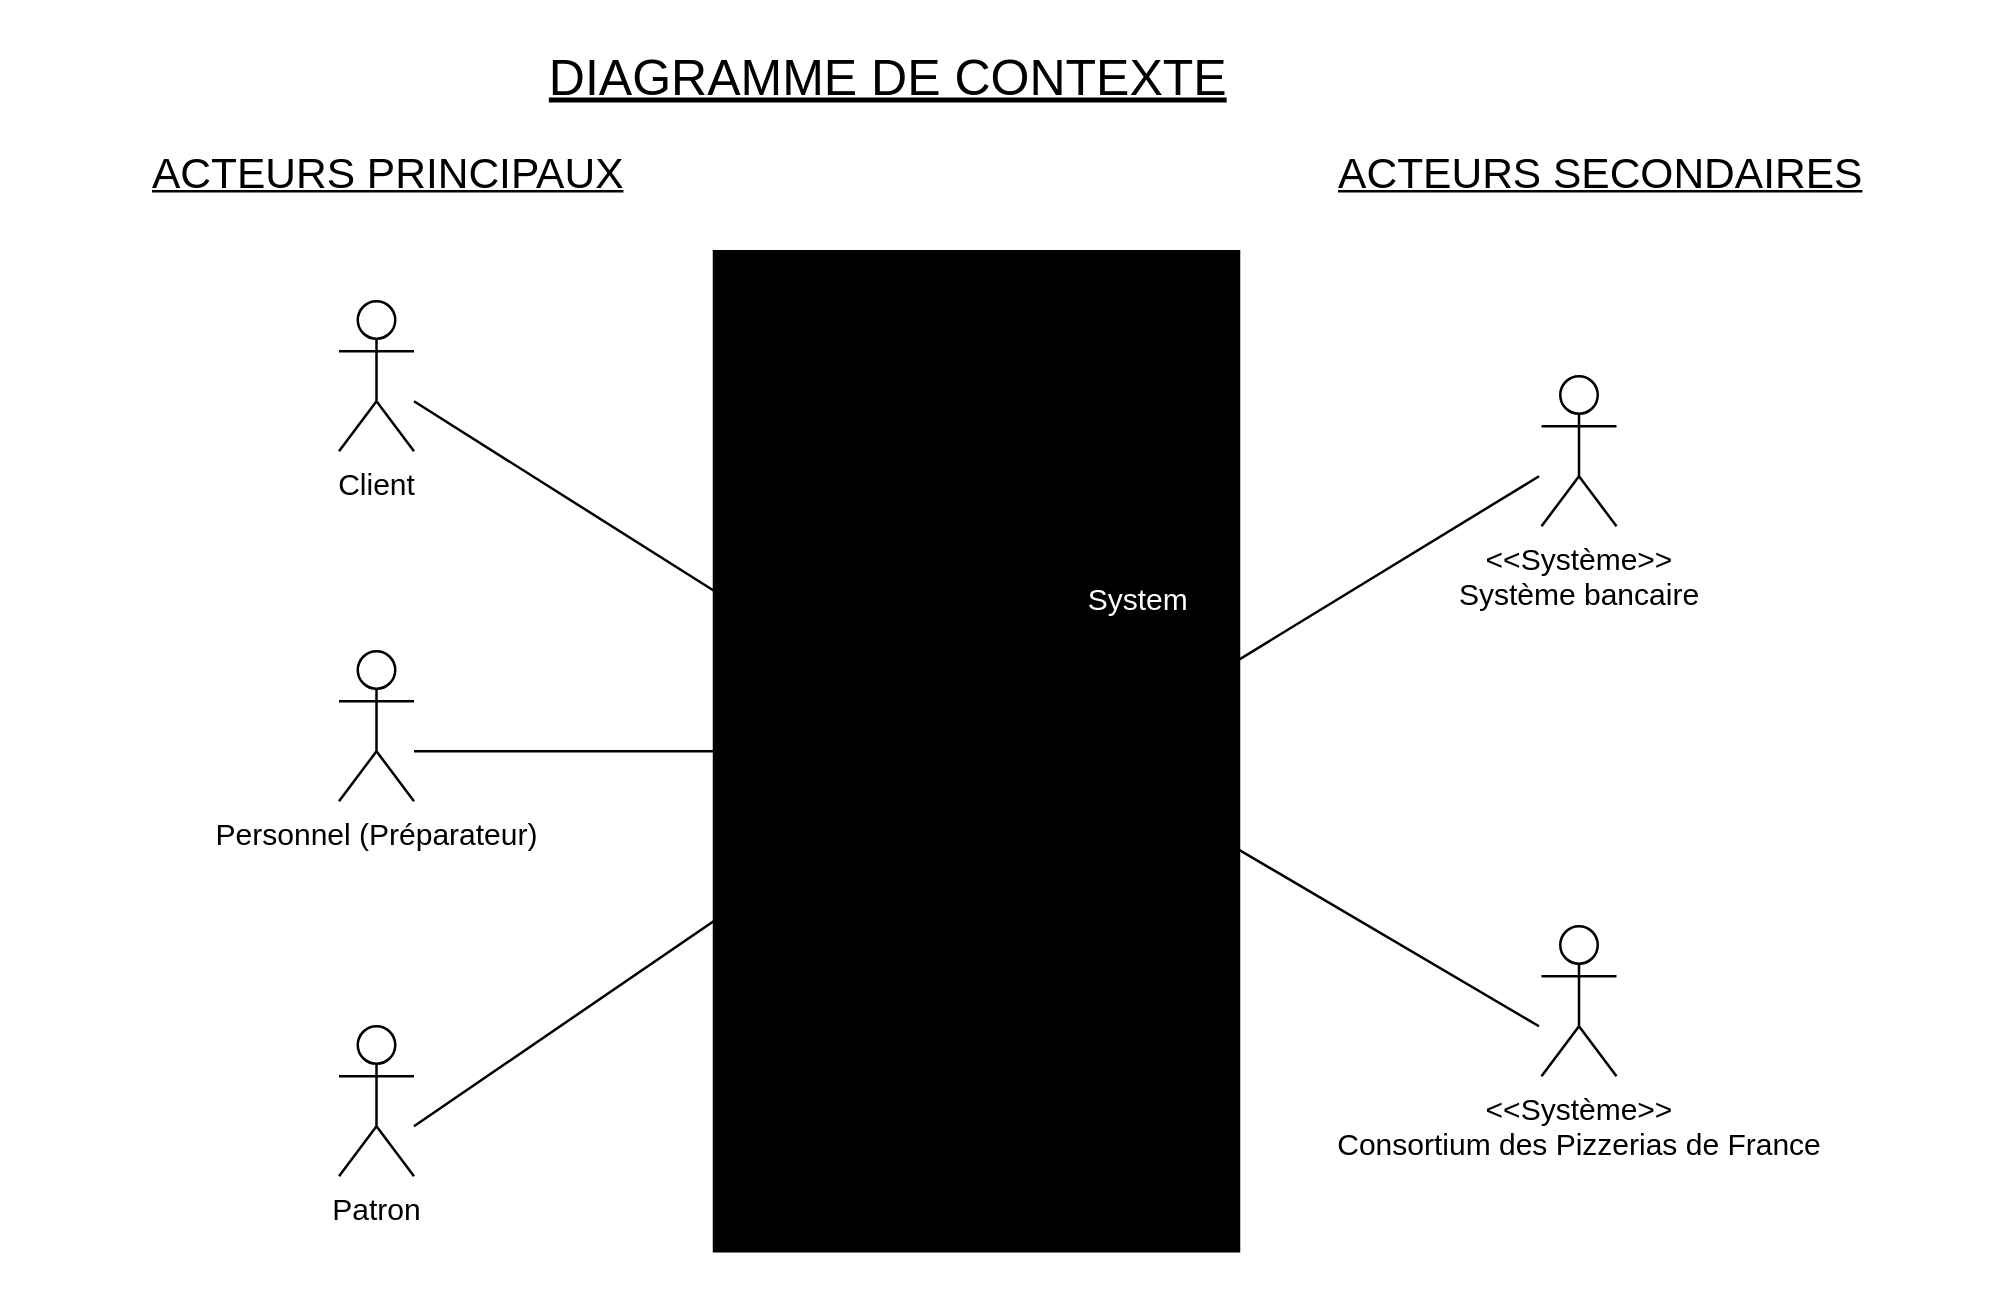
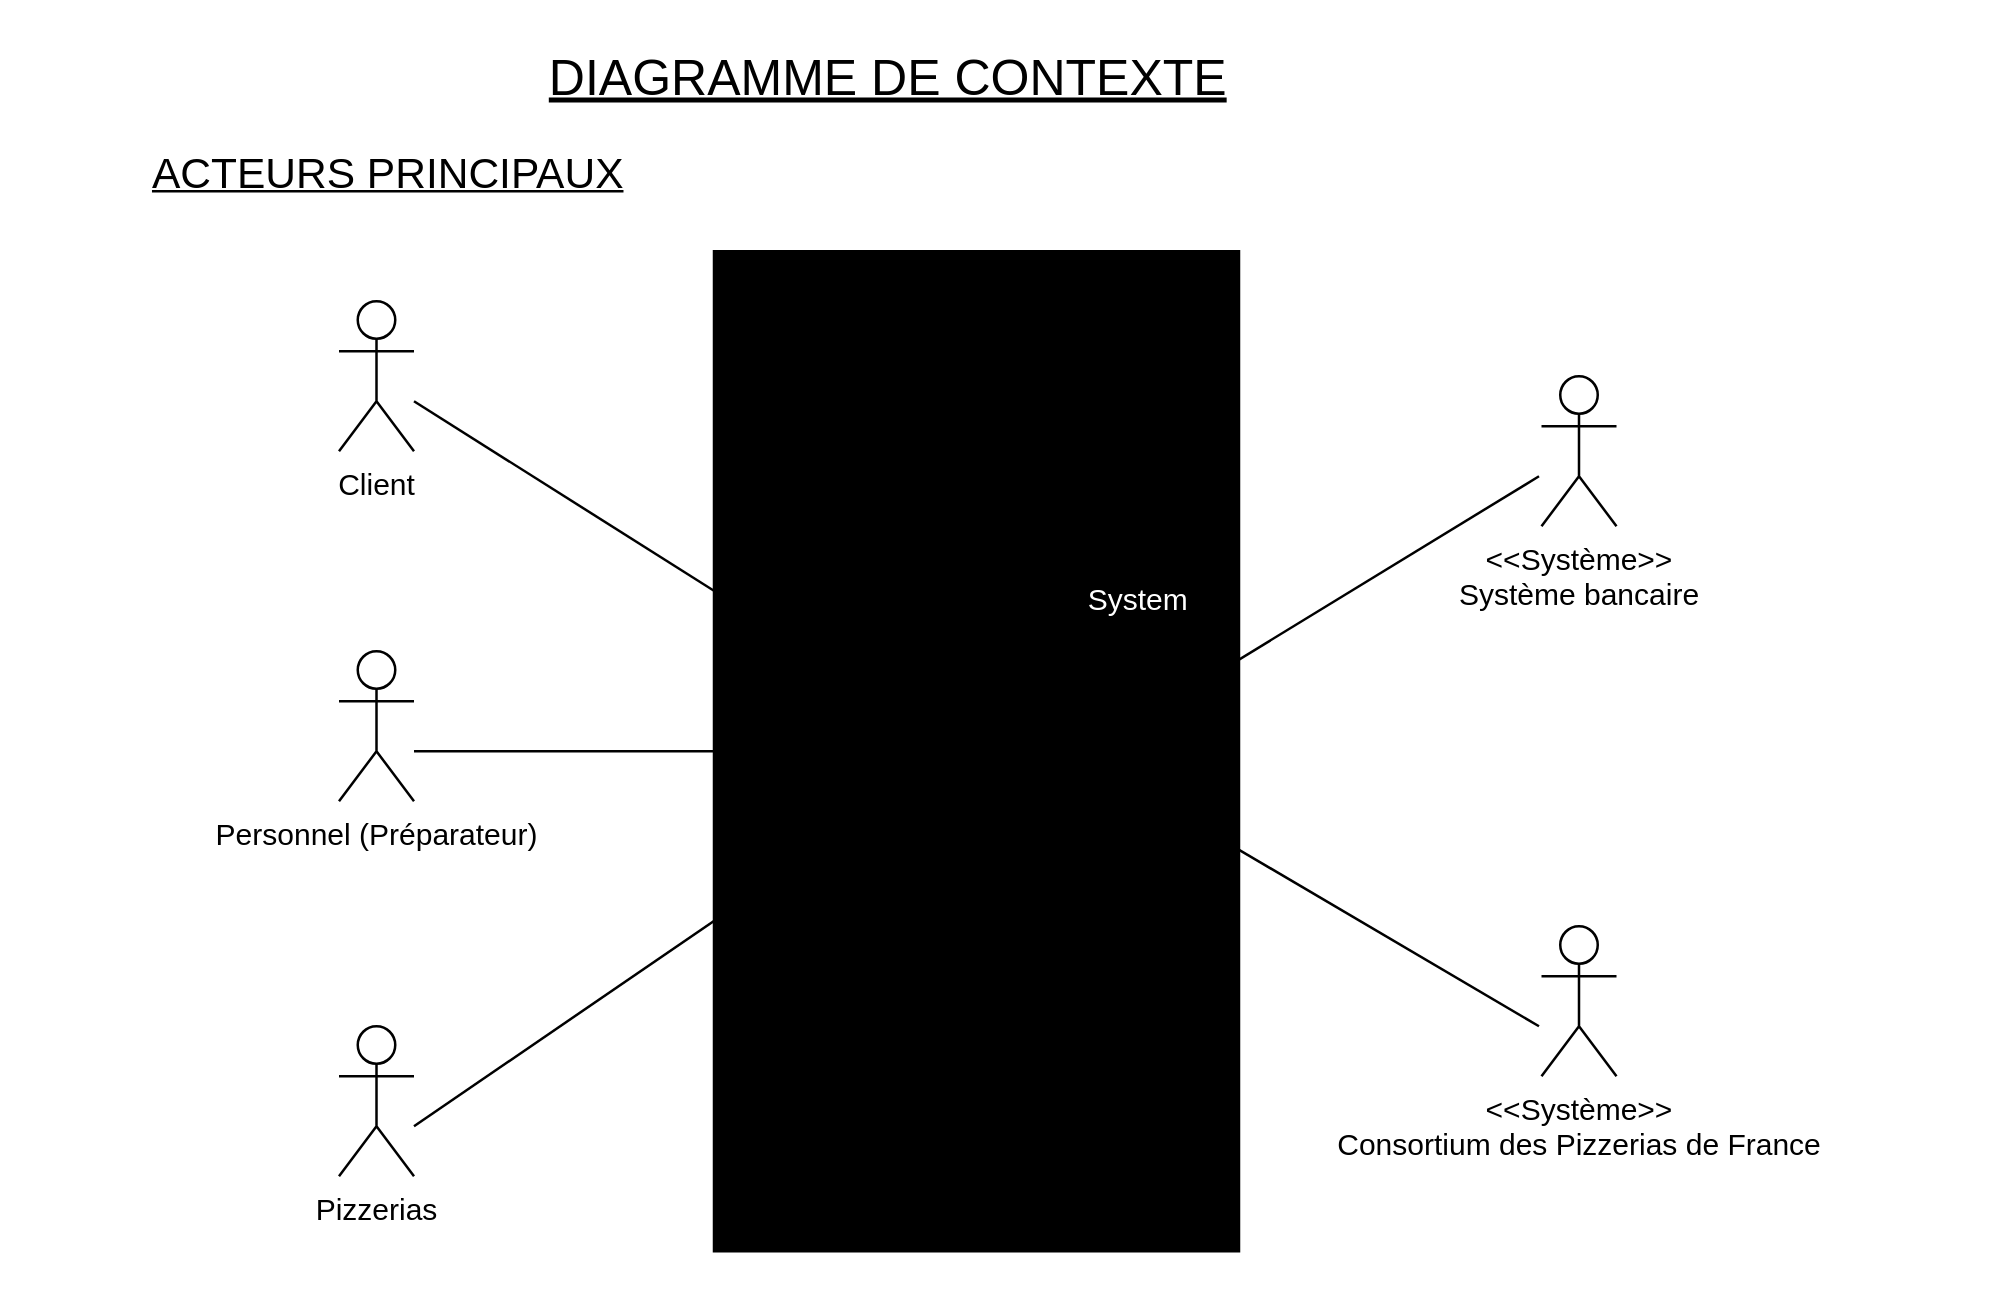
node "ACTEURS SECONDAIRES": removed
node "Patron": label "Patron" -> "Pizzerias"
